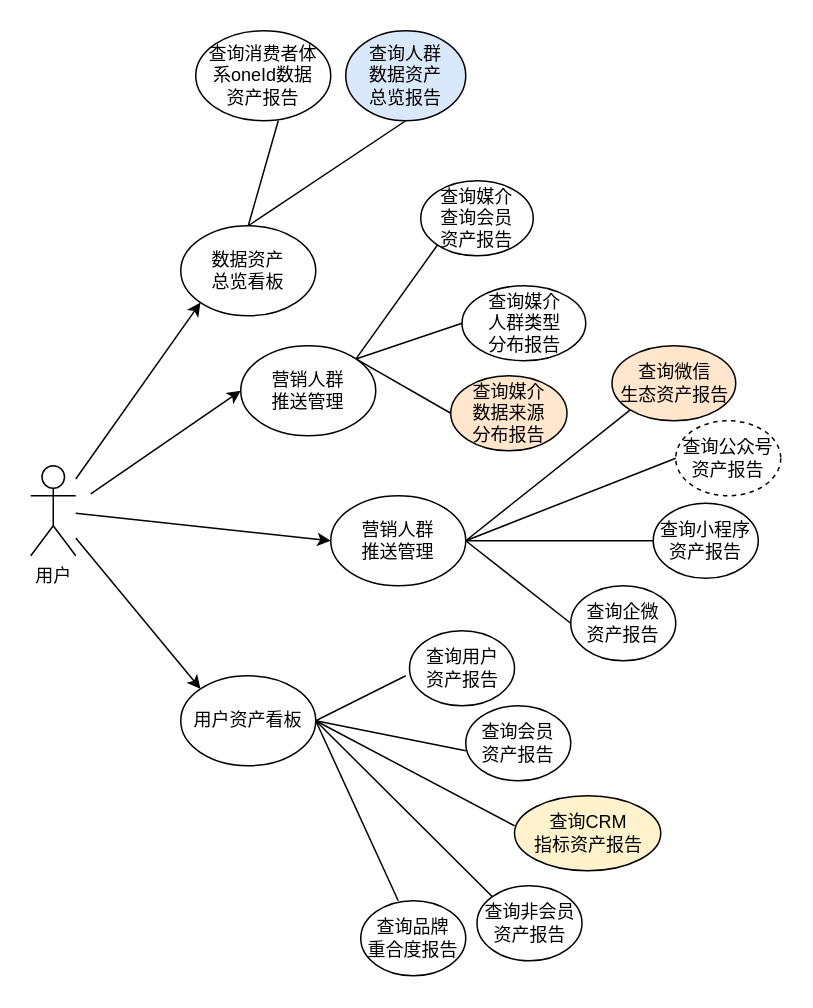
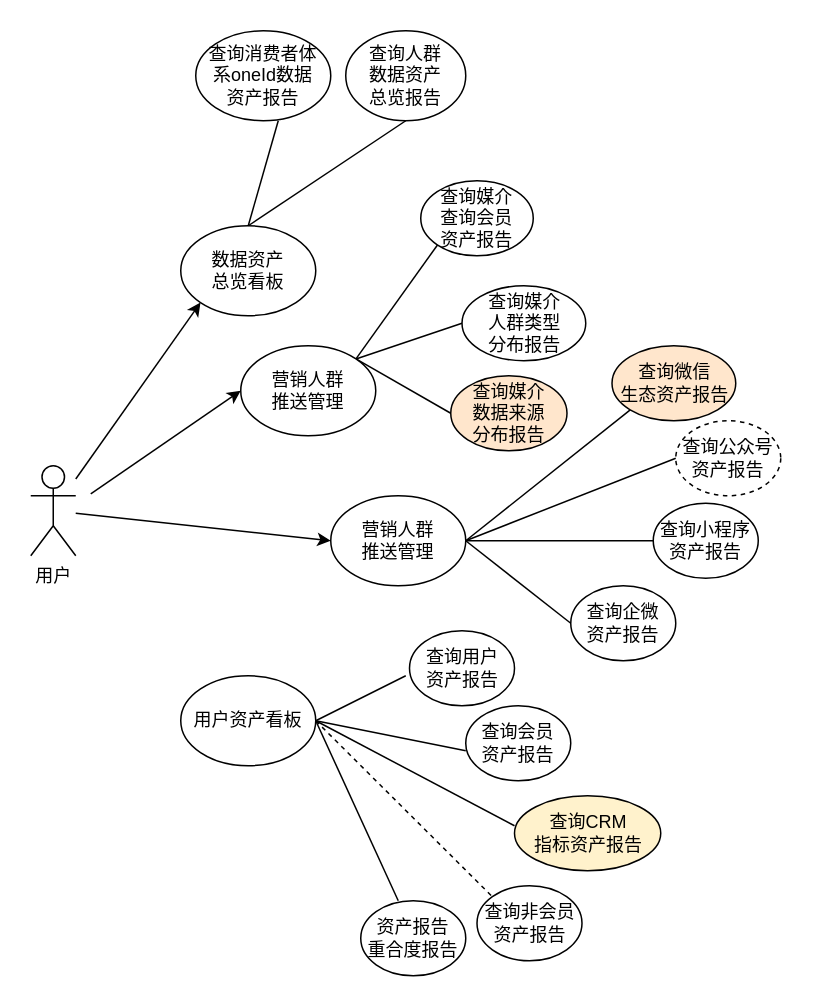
node "查询人群 数据资产 总览报告": fillcolor #dae8fc -> #ffffff
edge "用户" -> "用户资产看板": removed
edge "用户资产看板" -- "查询非会员 资产报告": style solid -> dashed
node "查询品牌 重合度报告": label "查询品牌 重合度报告" -> "资产报告 重合度报告"
